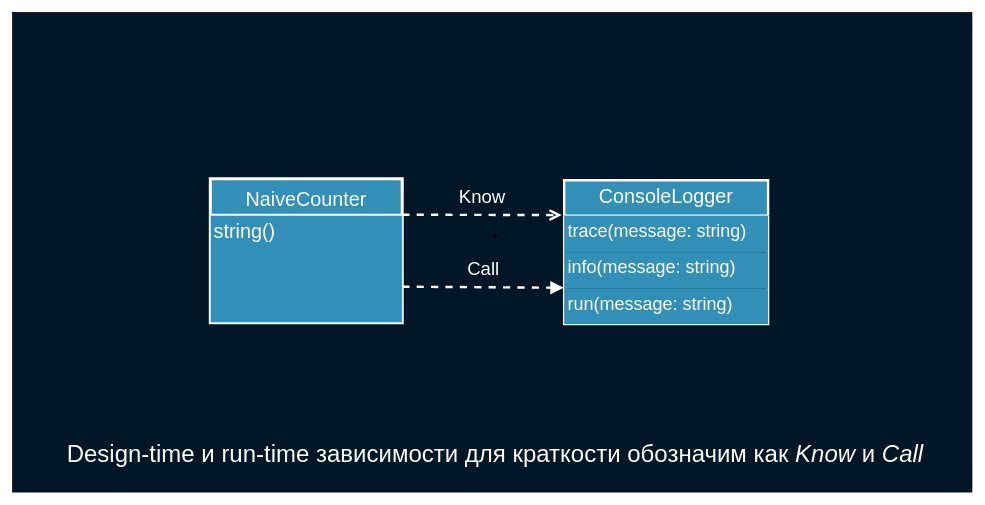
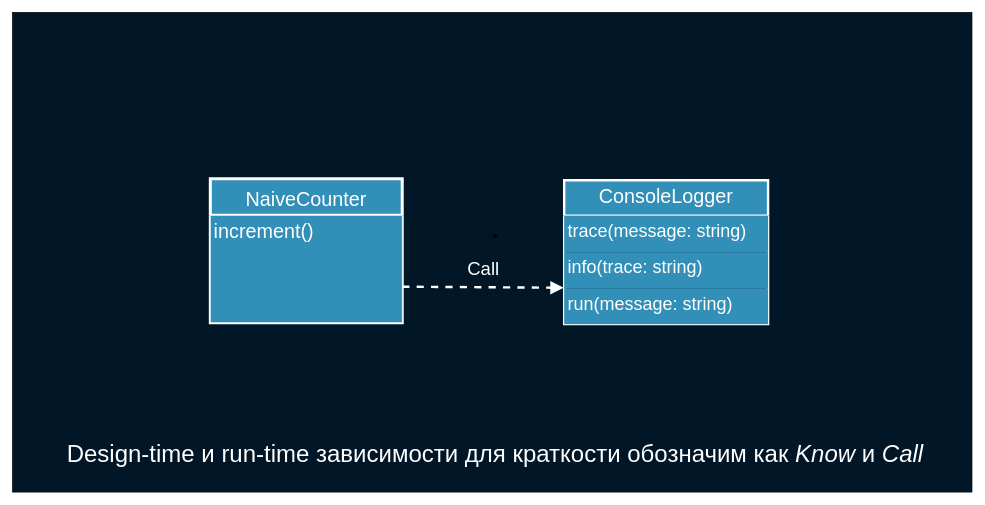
edge "NaiveCounter" -> "trace(message: string)": removed, label "Know"
node "string()": label "string()" -> "increment()"
node "info(message: string)": label "info(message: string)" -> "info(trace: string)"
